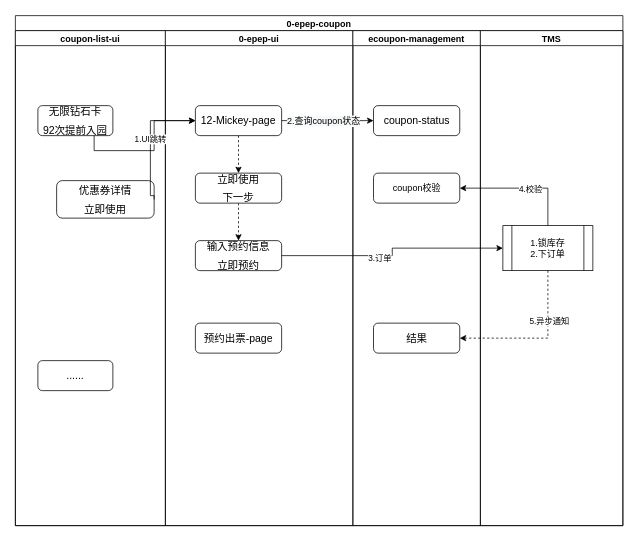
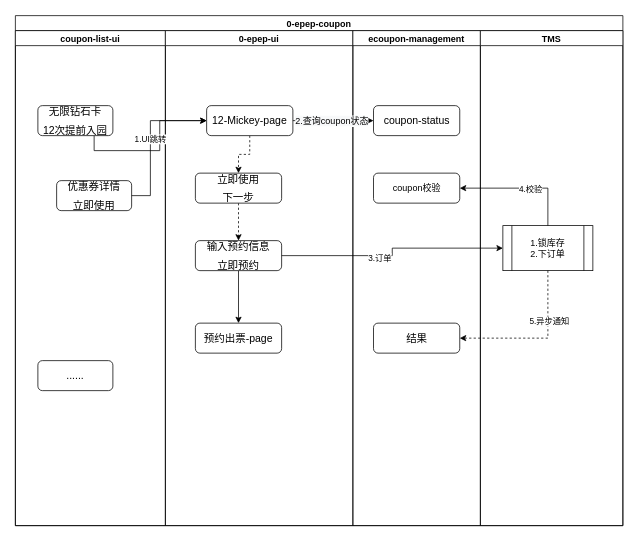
node "无限钻石卡 92次提前入园": label "无限钻石卡 92次提前入园" -> "无限钻石卡 12次提前入园"
node "12-Mickey-page": moved (239, 120) -> (250, 120)
node "优惠券详情 立即使用": size 98x38 -> 75x30
edge "输入预约信息 立即预约" -> "预约出票-page": added
